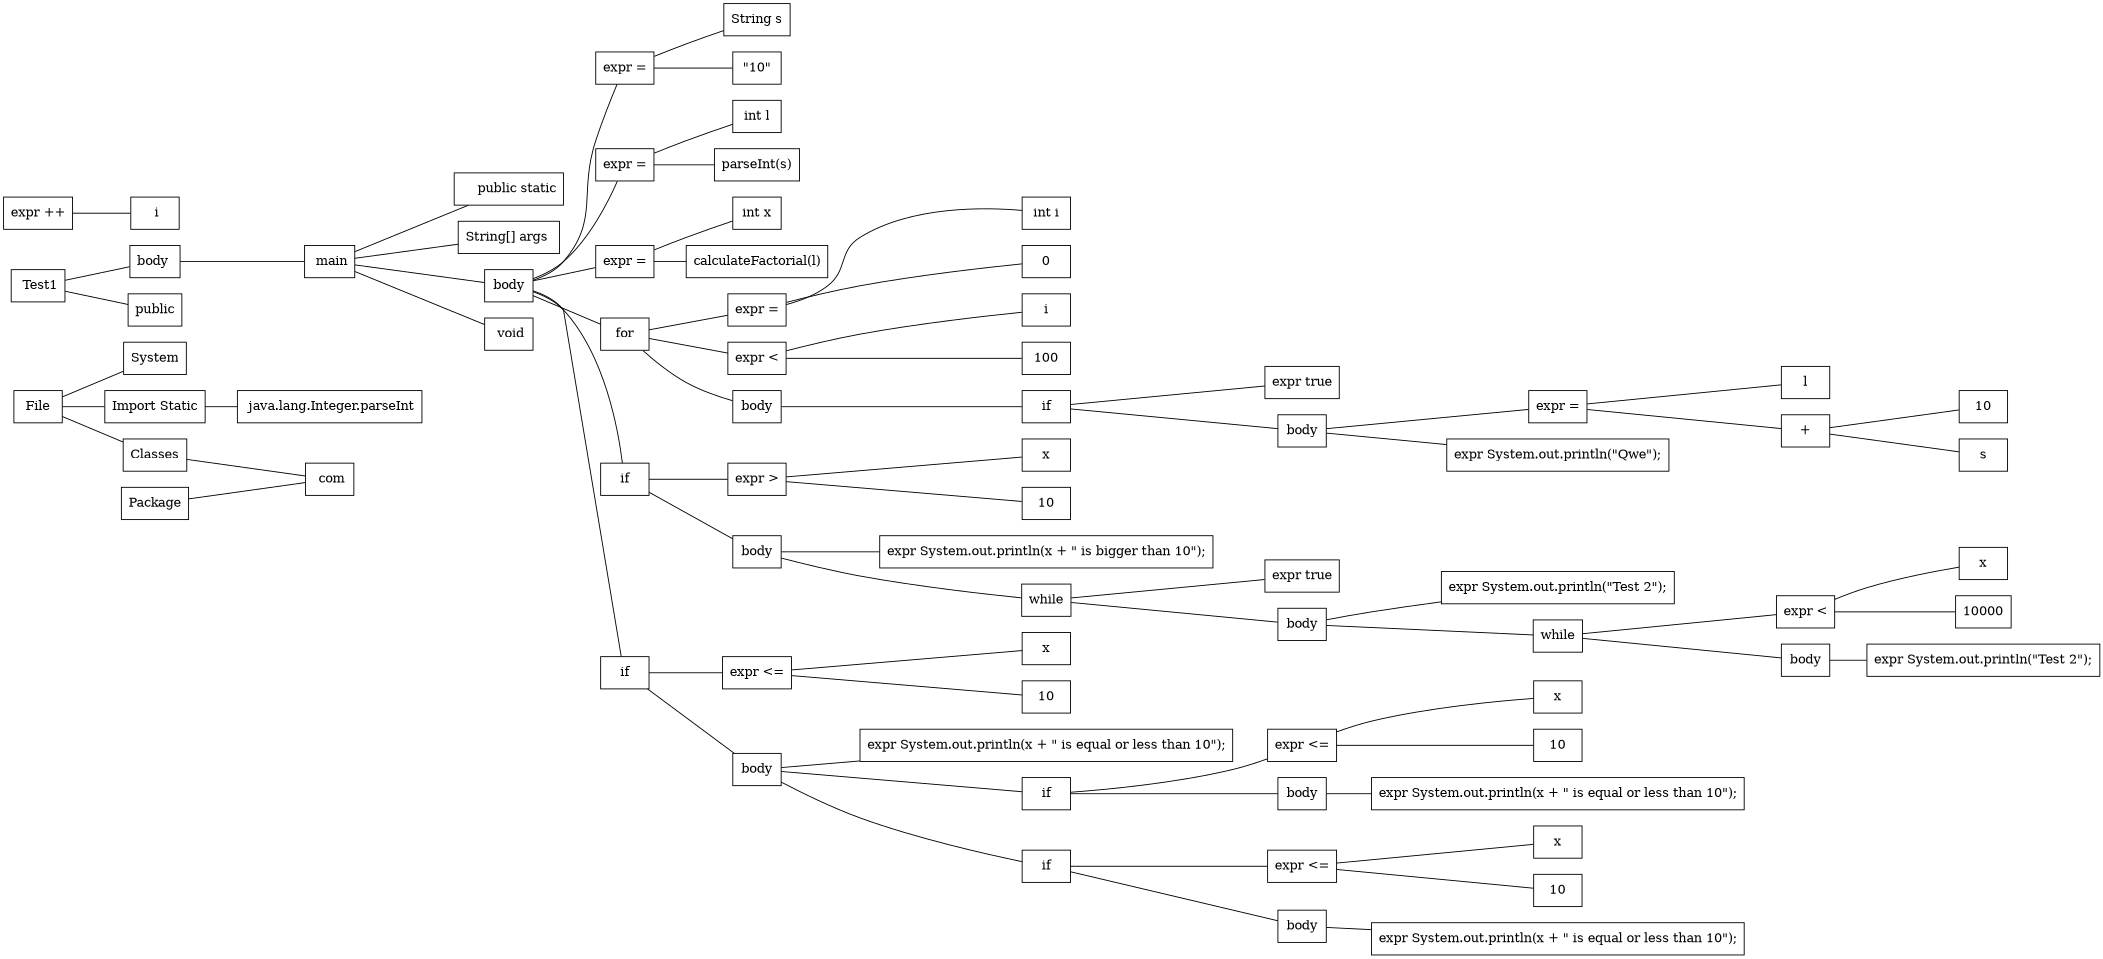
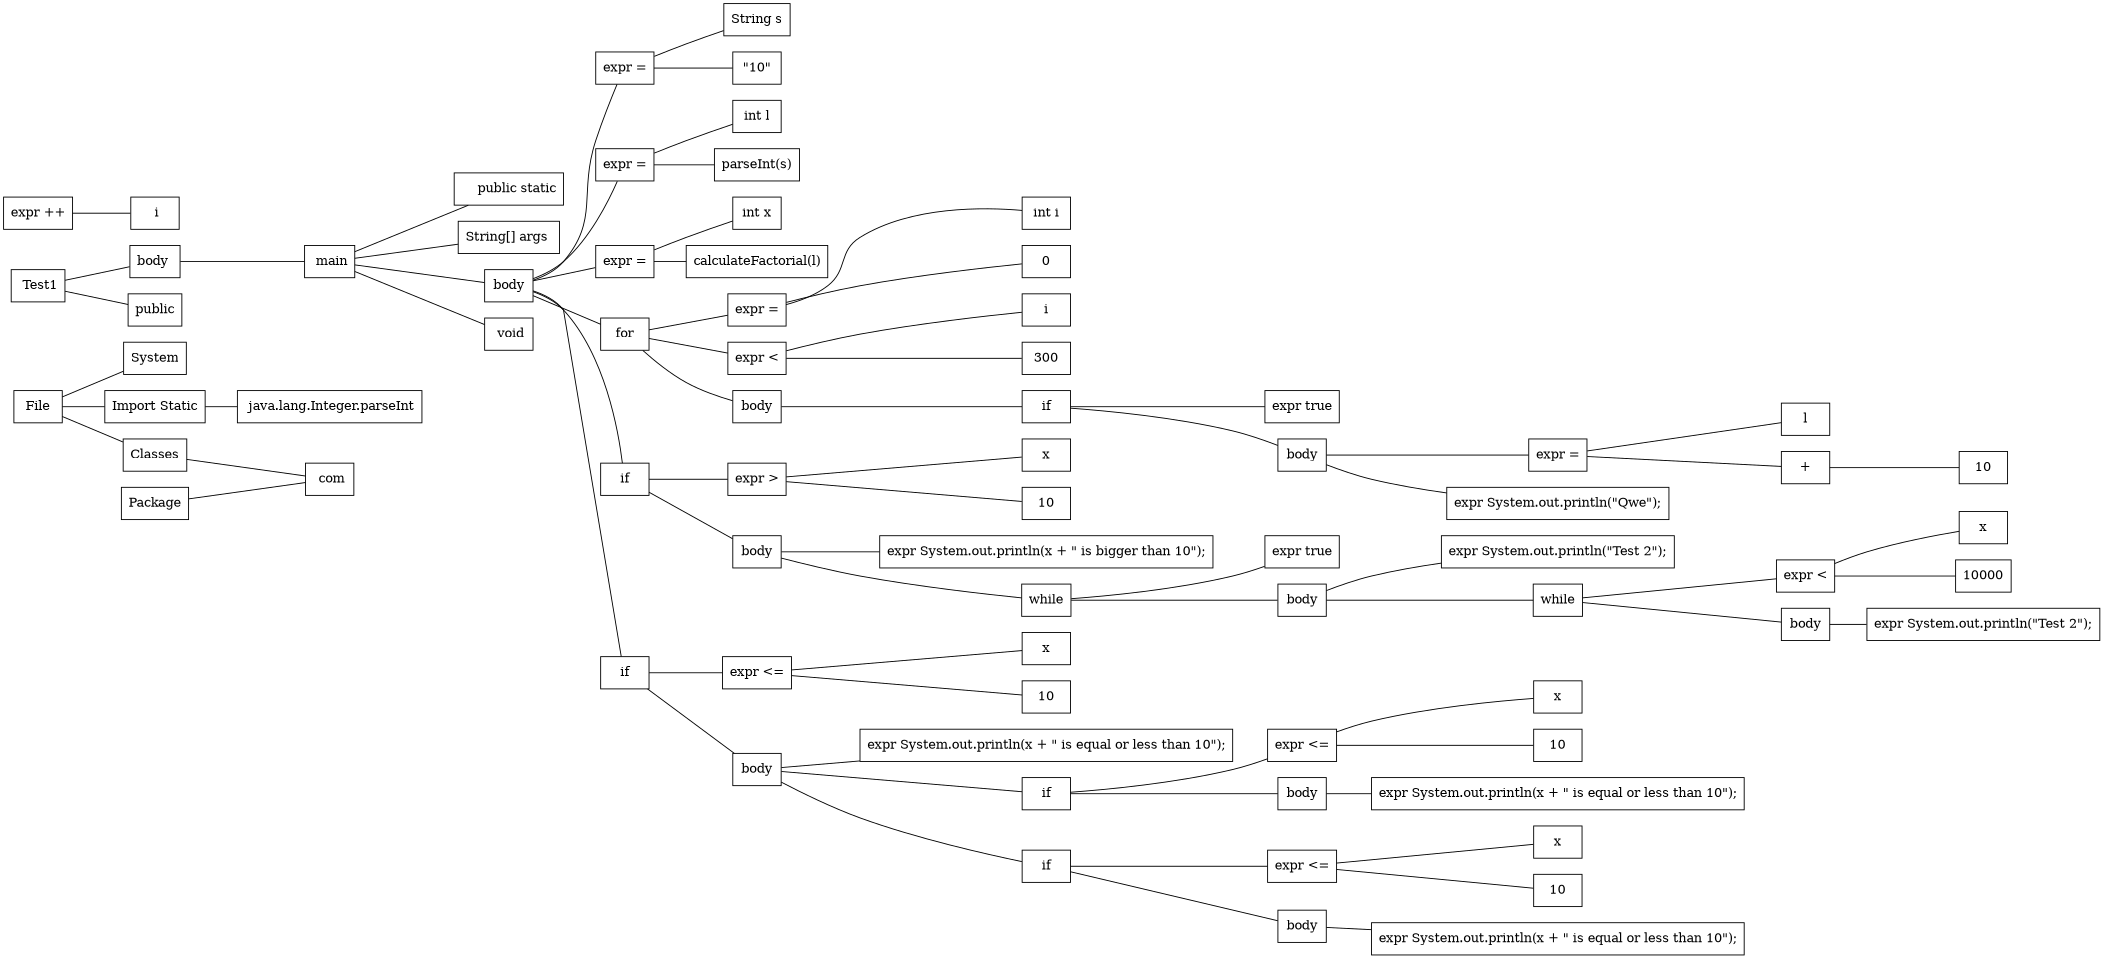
node "100": label "100" -> "300"
node "s": removed
